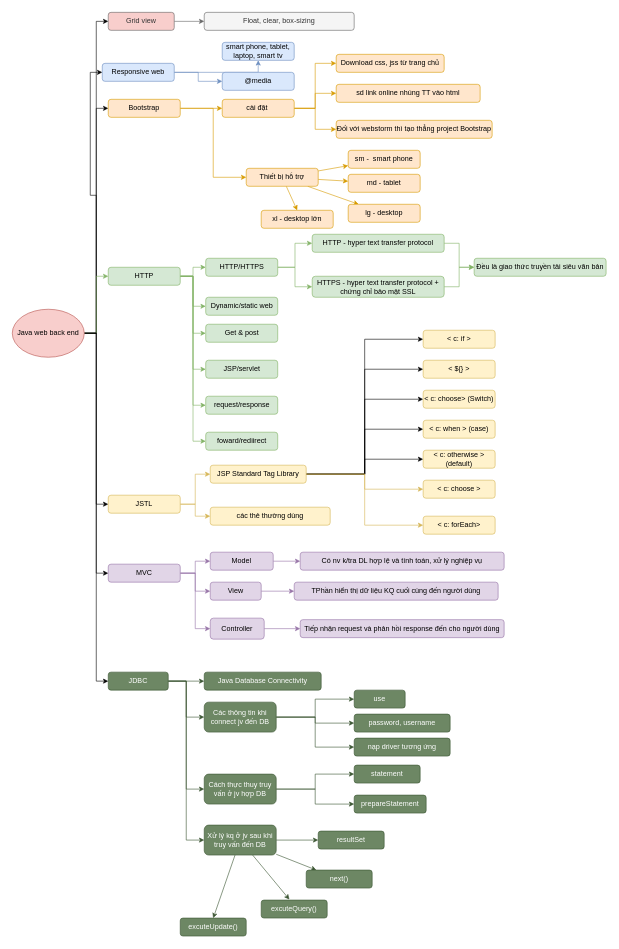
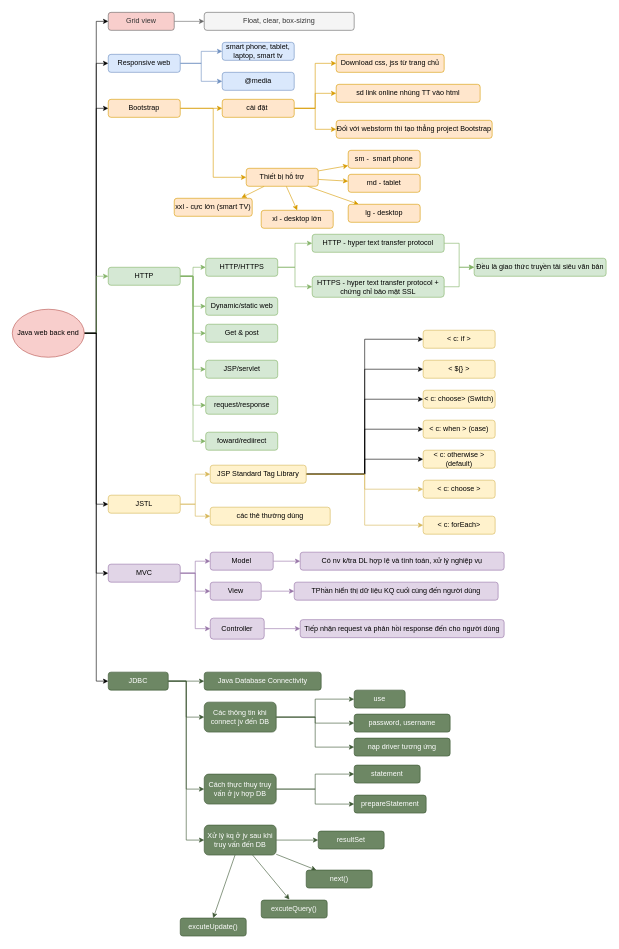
node "Responsive web": moved (138, 72) -> (144, 63)
edge "Thiết bị hỗ trợ" -> "xxl - cực lớn (smart TV)": added
node "xxl - cực lớn (smart TV)": added
